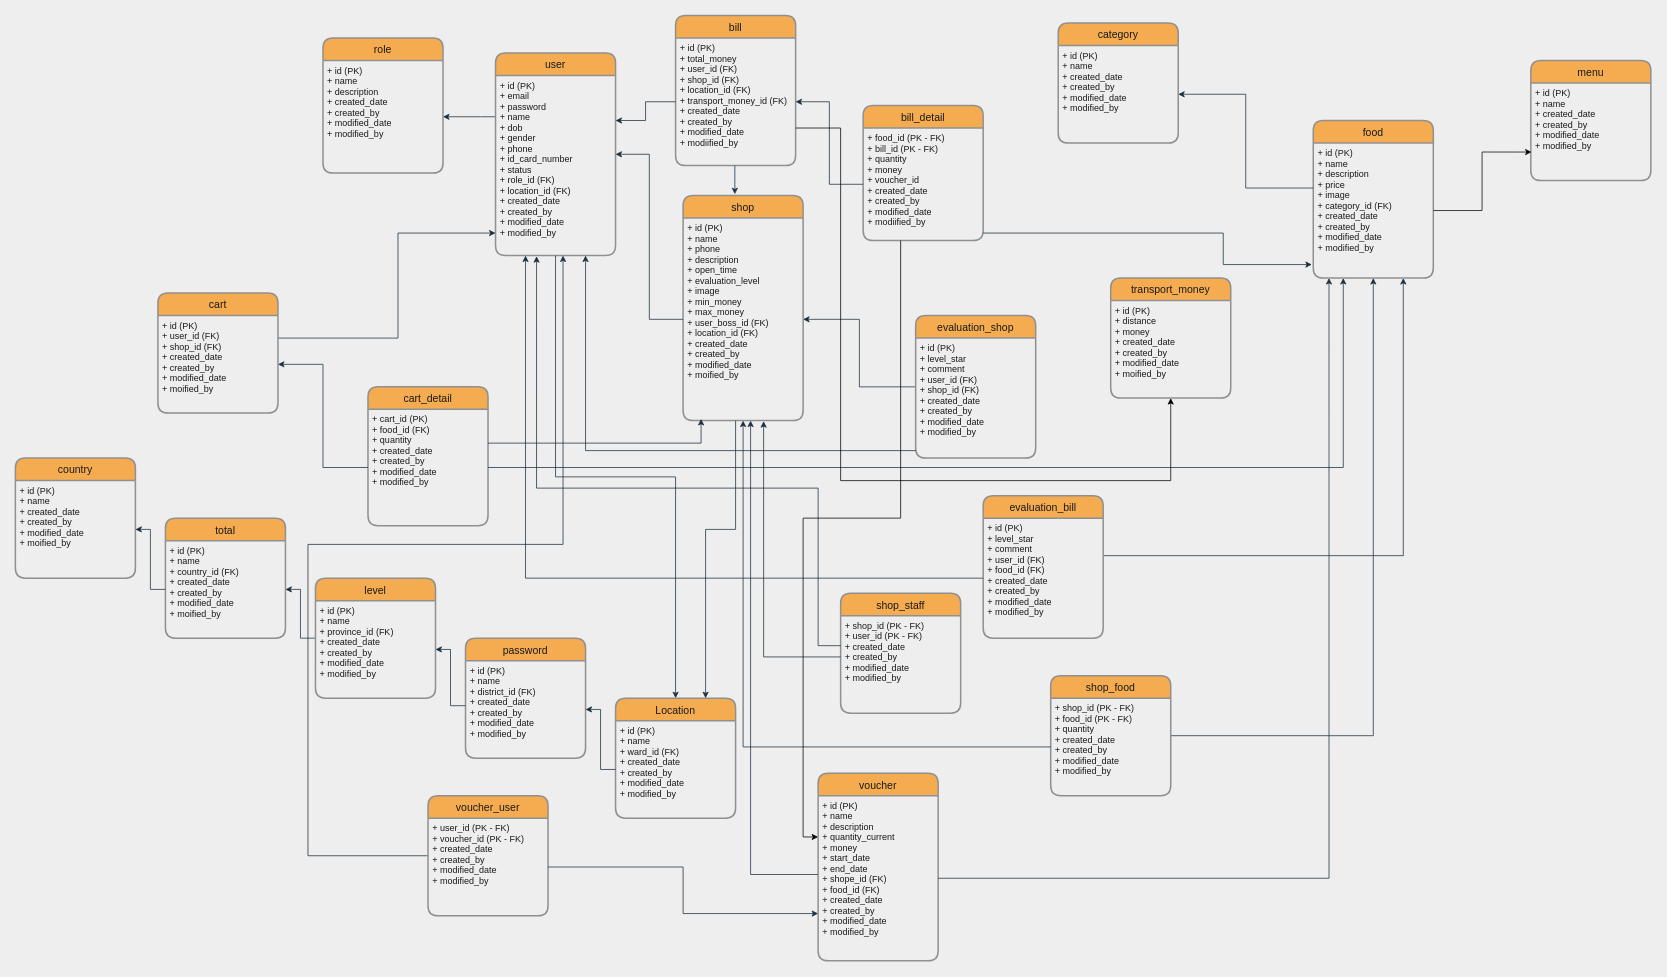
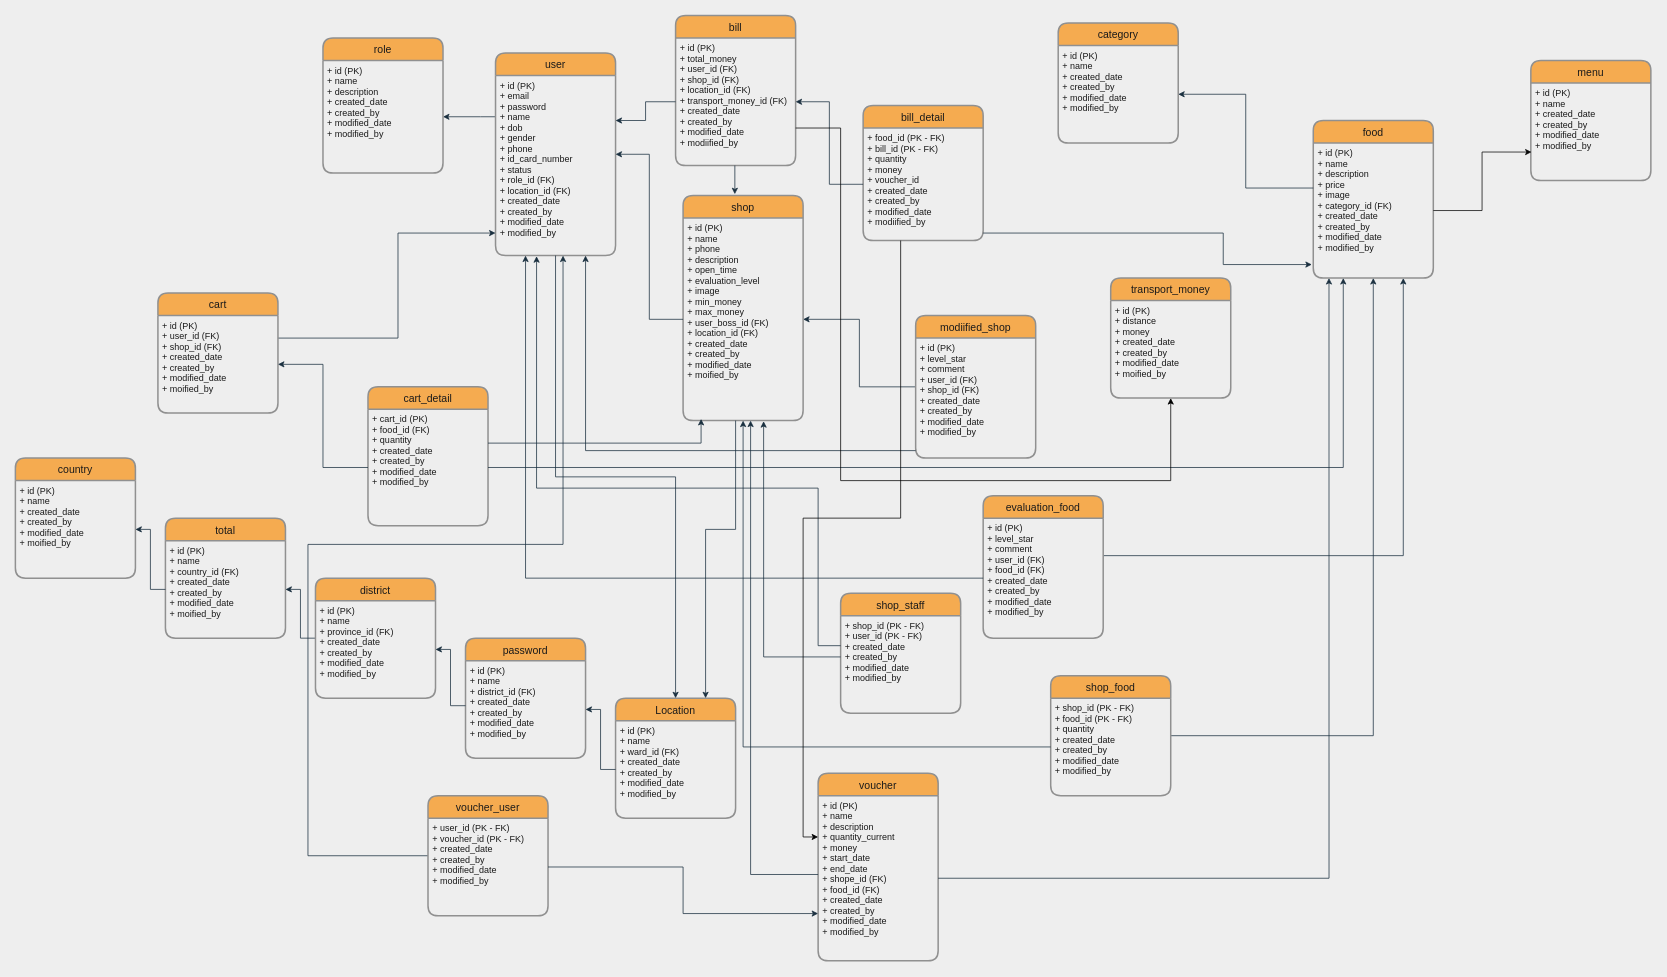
node "evaluation_shop": label "evaluation_shop" -> "modiified_shop"
node "evaluation_bill": label "evaluation_bill" -> "evaluation_food"
node "level": label "level" -> "district"
